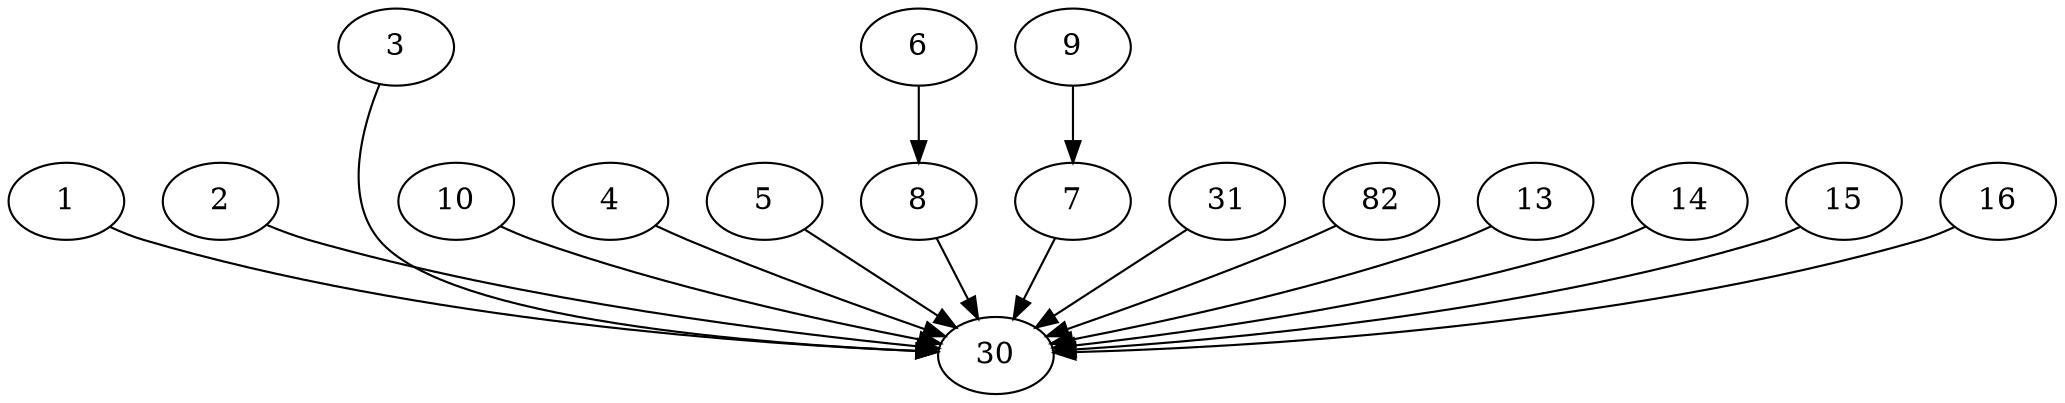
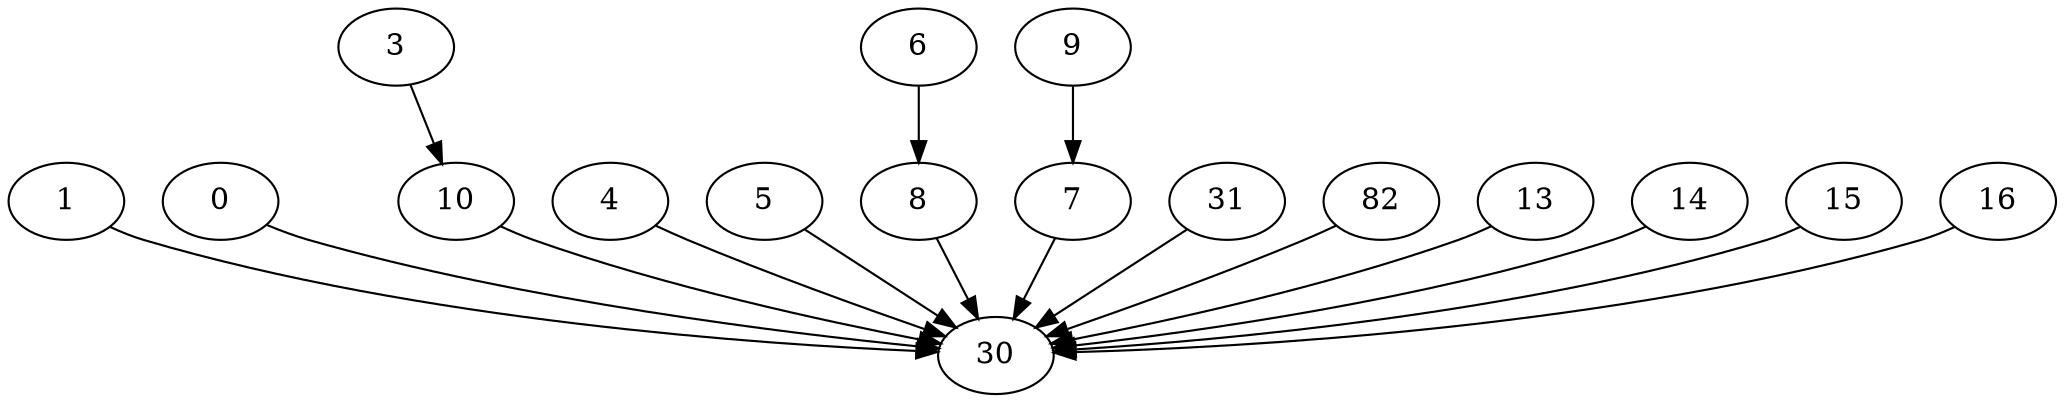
node "2": label "2" -> "0"
edge "3" -> "30": now "3" -> "10"
